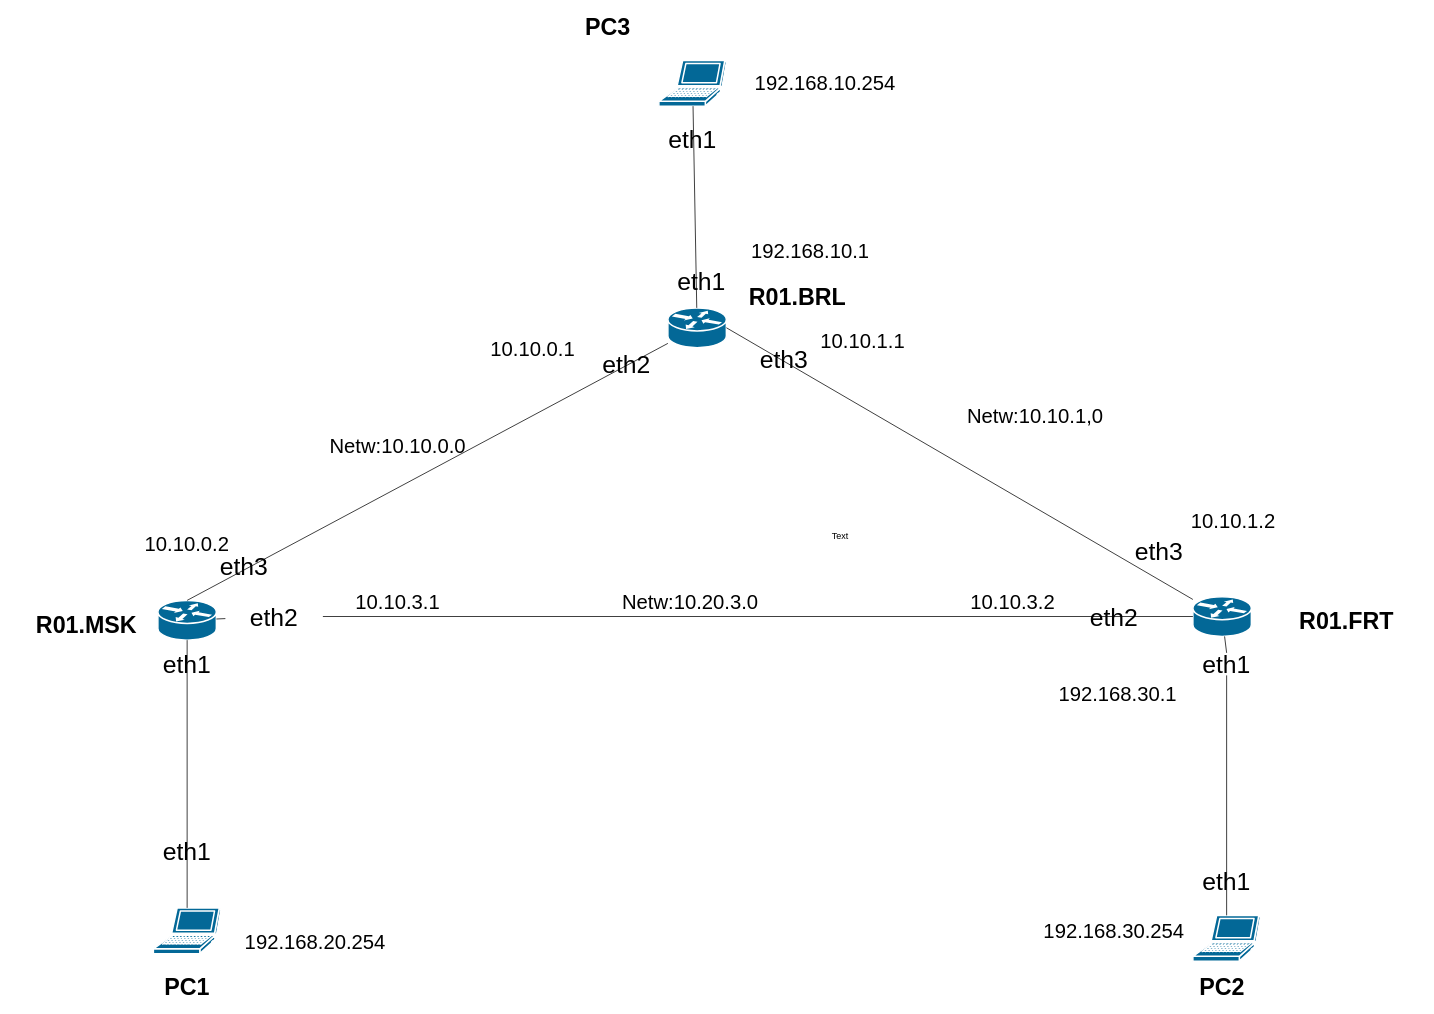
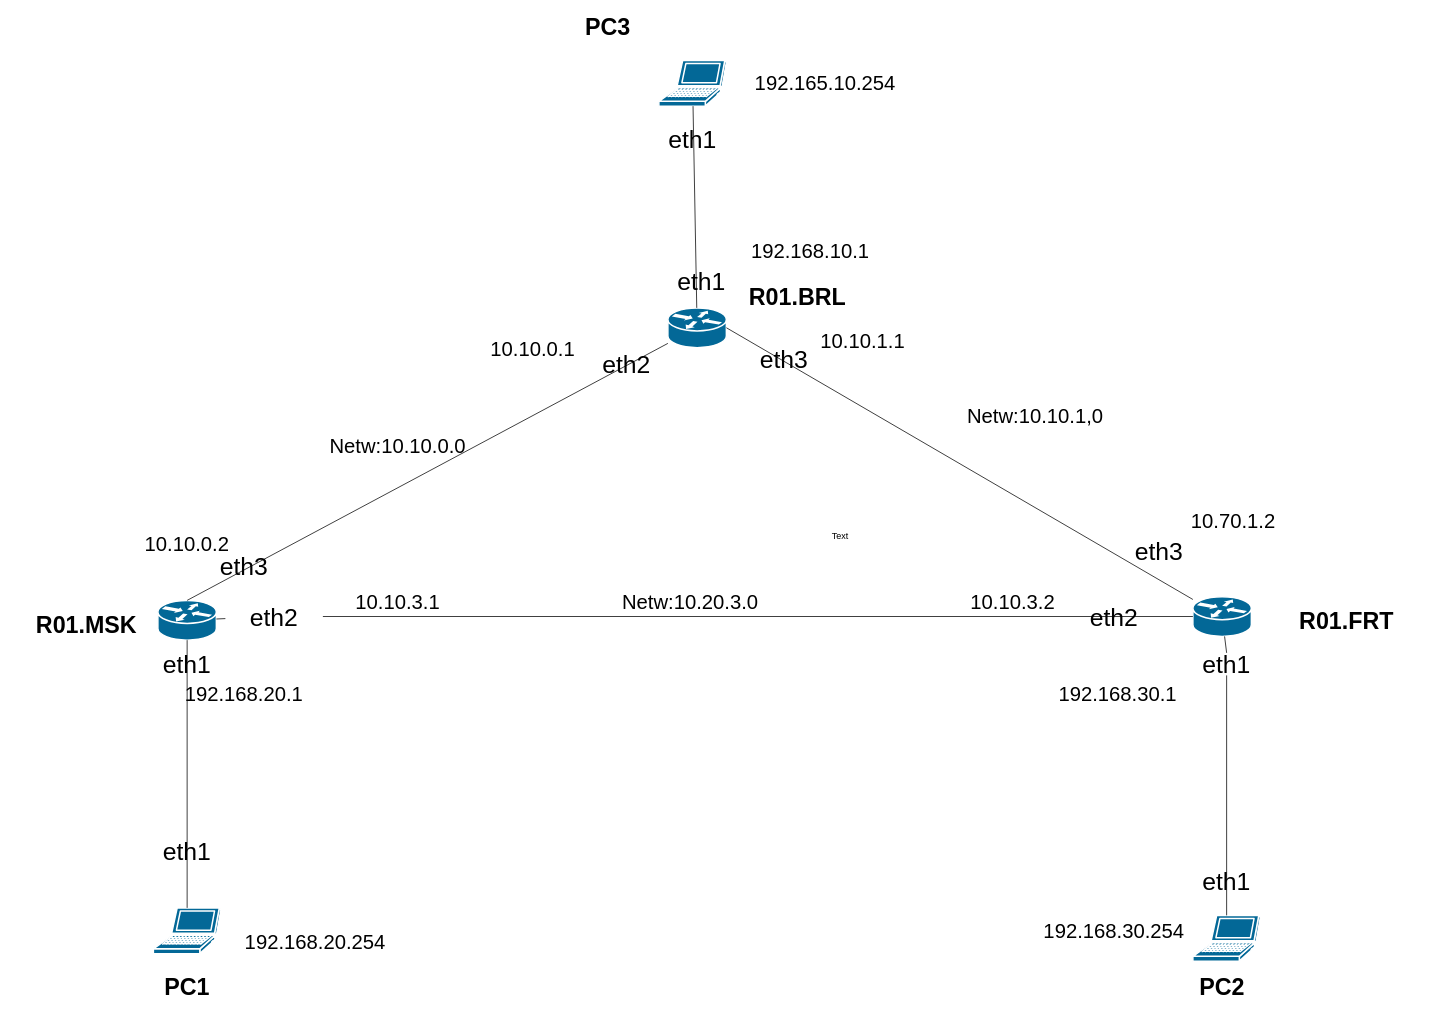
node "192.168.10.254": label "192.168.10.254" -> "192.165.10.254"
node "10.10.1.2": label "10.10.1.2" -> "10.70.1.2"
node "192.168.20.1": added
